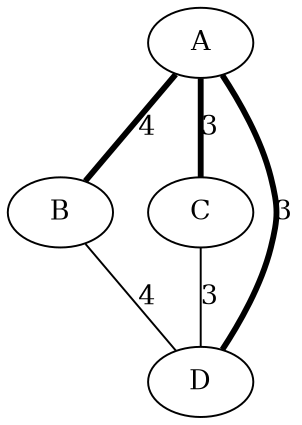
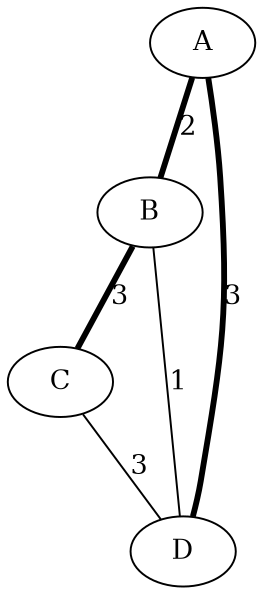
edge "A" -- "B": label "4" -> "2"
edge "A" -- "C": now "B" -- "C"
edge "B" -- "D": label "4" -> "1"
